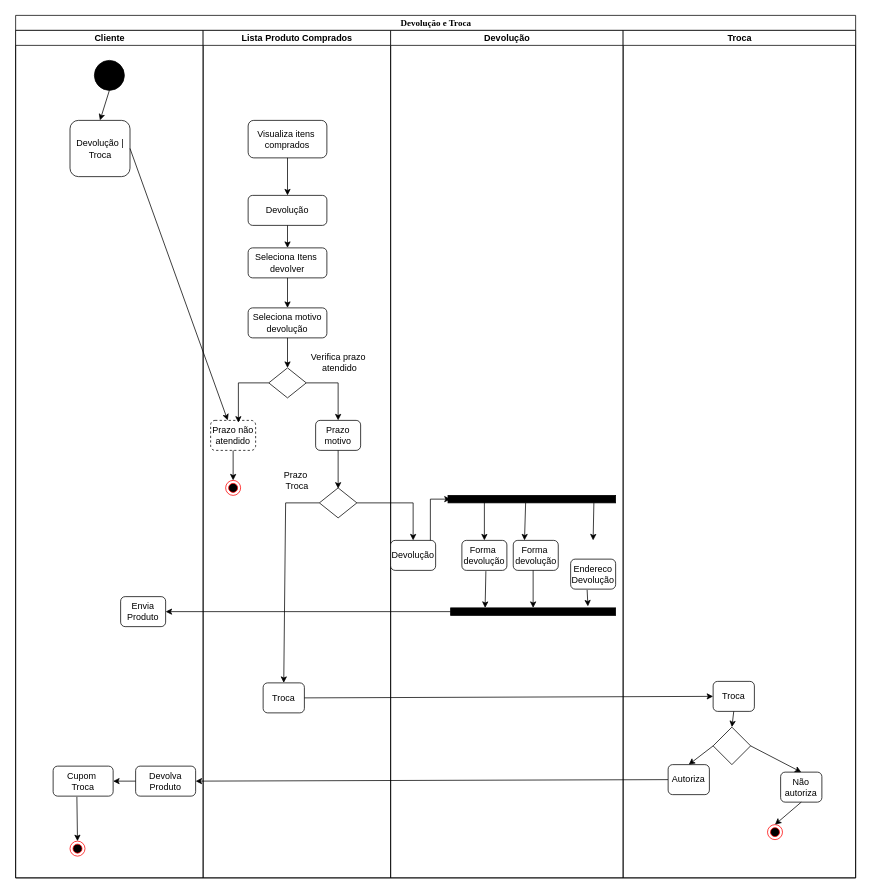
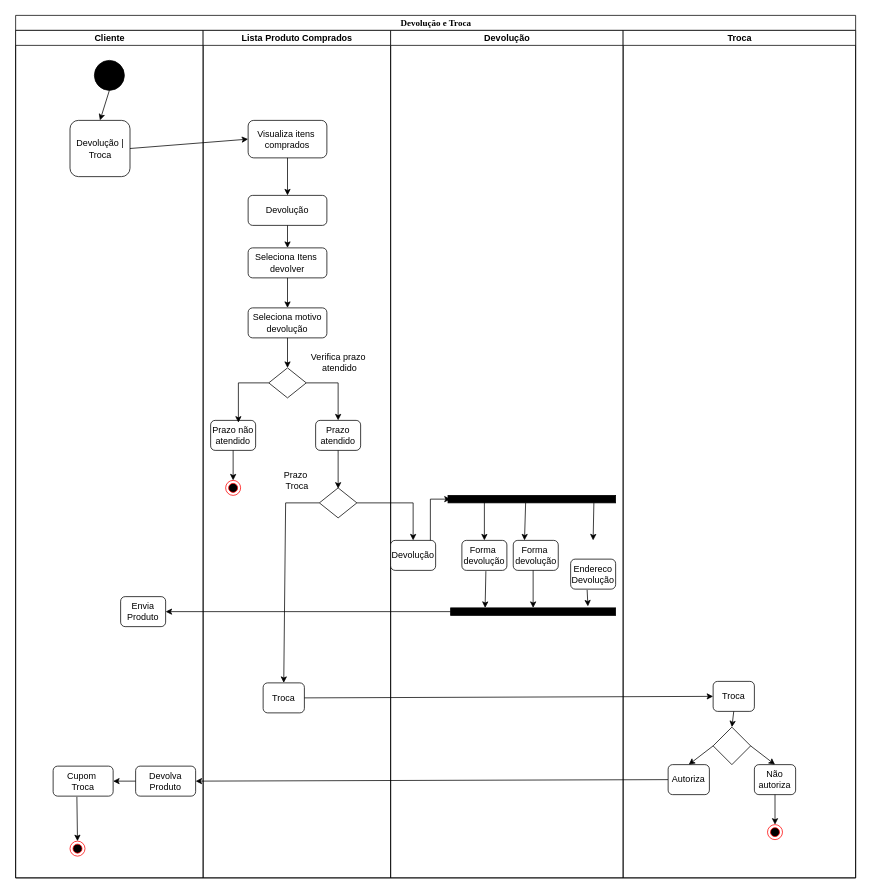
edge "Devolução | Troca" -> "Prazo não atendido": now "Devolução | Troca" -> "Visualiza itens comprados"
node "Prazo não atendido": style dashed -> solid
node "Prazo motivo": label "Prazo motivo" -> "Prazo atendido"
node "Não autoriza": moved (801, 787) -> (775, 780)
